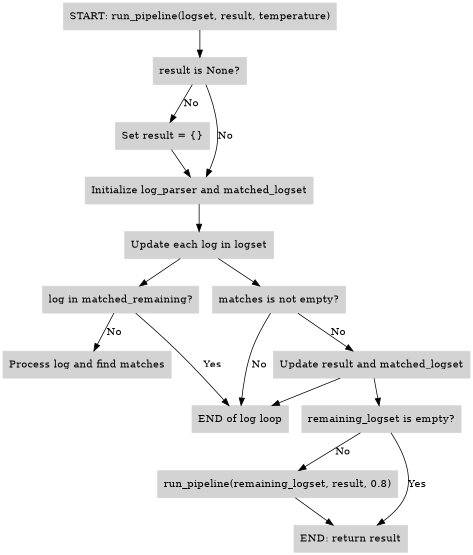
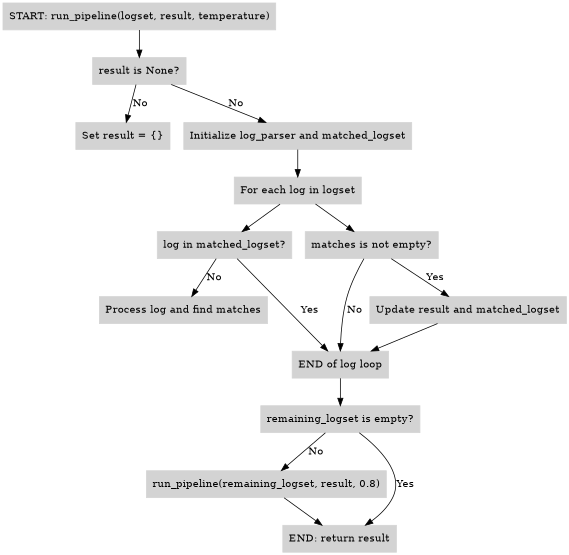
edge "Set result = {}" -> "Initialize log_parser and matched_logset": removed
node "Update each log in logset": label "Update each log in logset" -> "For each log in logset"
node "log in matched_remaining?": label "log in matched_remaining?" -> "log in matched_logset?"
edge "matches is not empty?" -> "Update result and matched_logset": label "No" -> "Yes"
edge "Update result and matched_logset" -> "remaining_logset is empty?": now "END of log loop" -> "remaining_logset is empty?"
